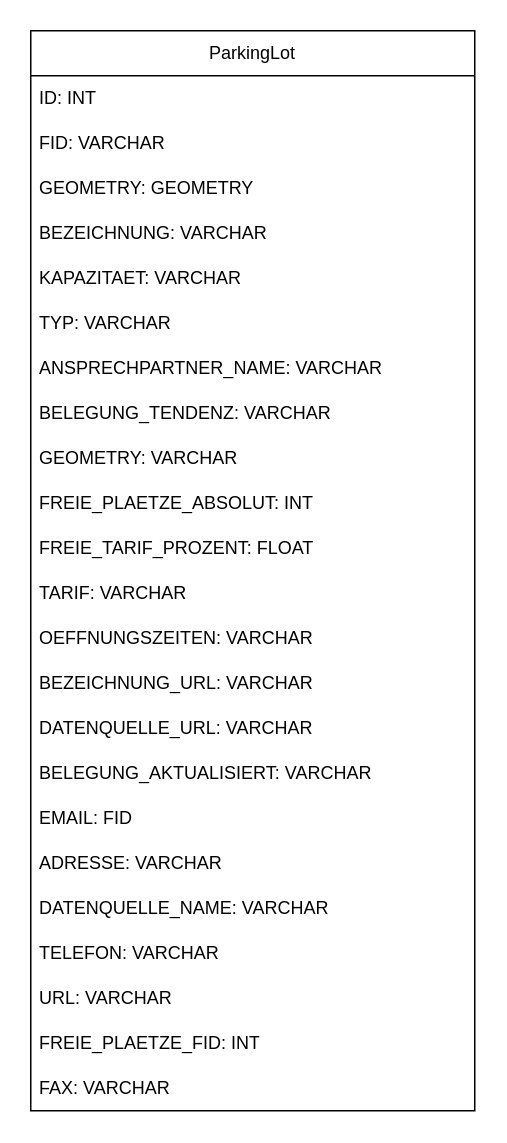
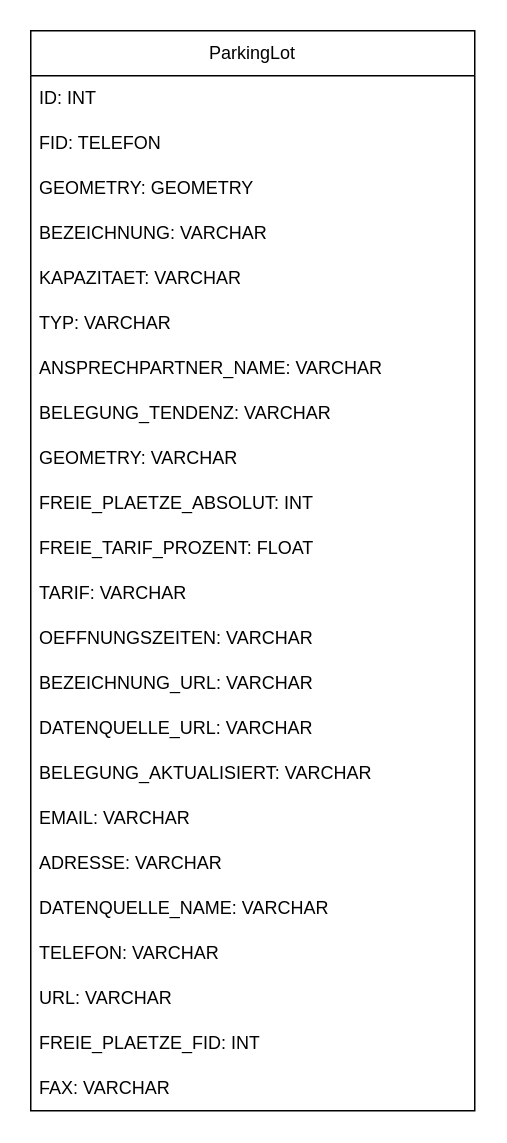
node "FID: VARCHAR": label "FID: VARCHAR" -> "FID: TELEFON"
node "EMAIL: FID": label "EMAIL: FID" -> "EMAIL: VARCHAR"
